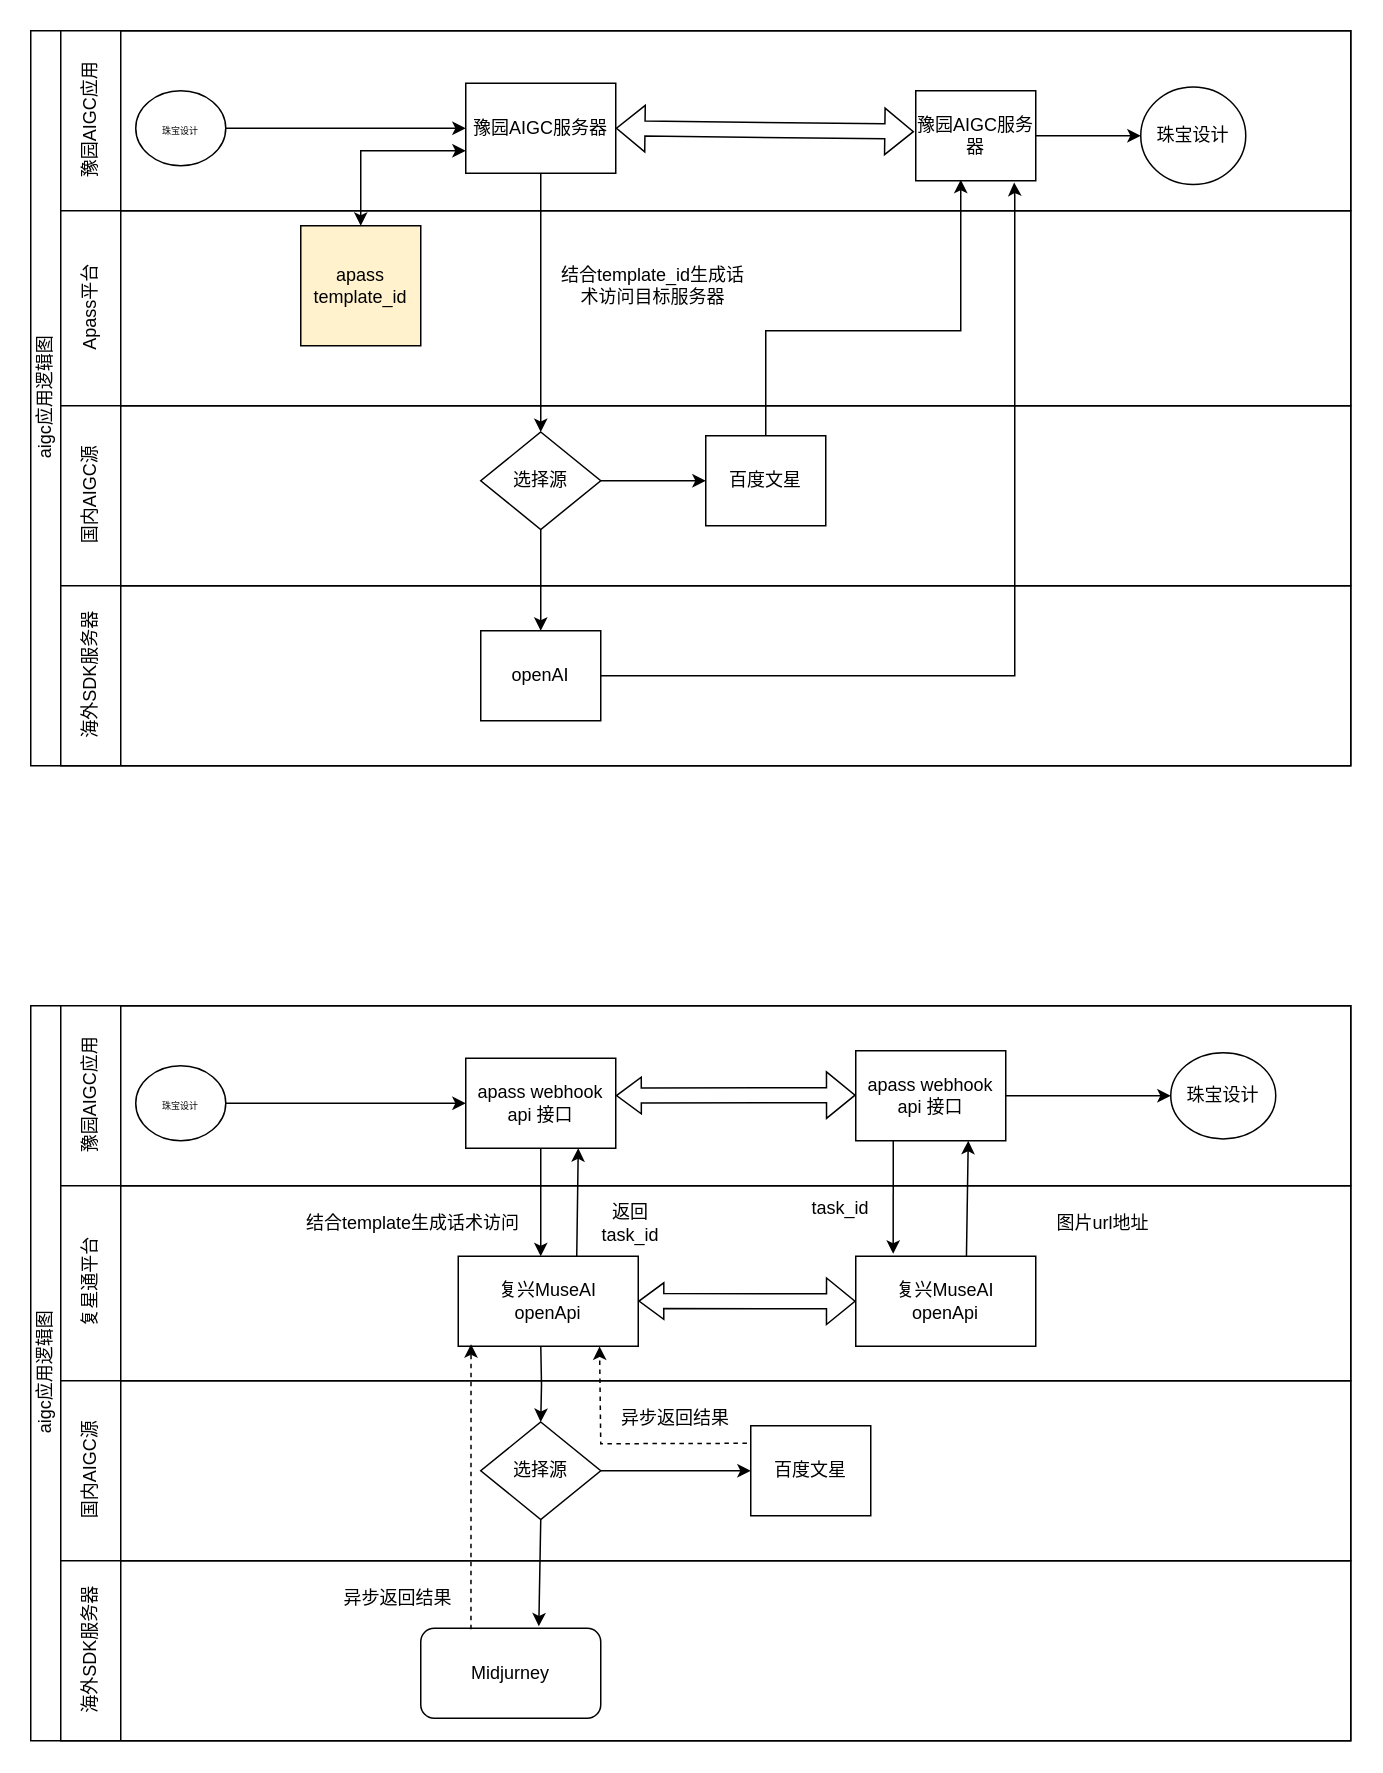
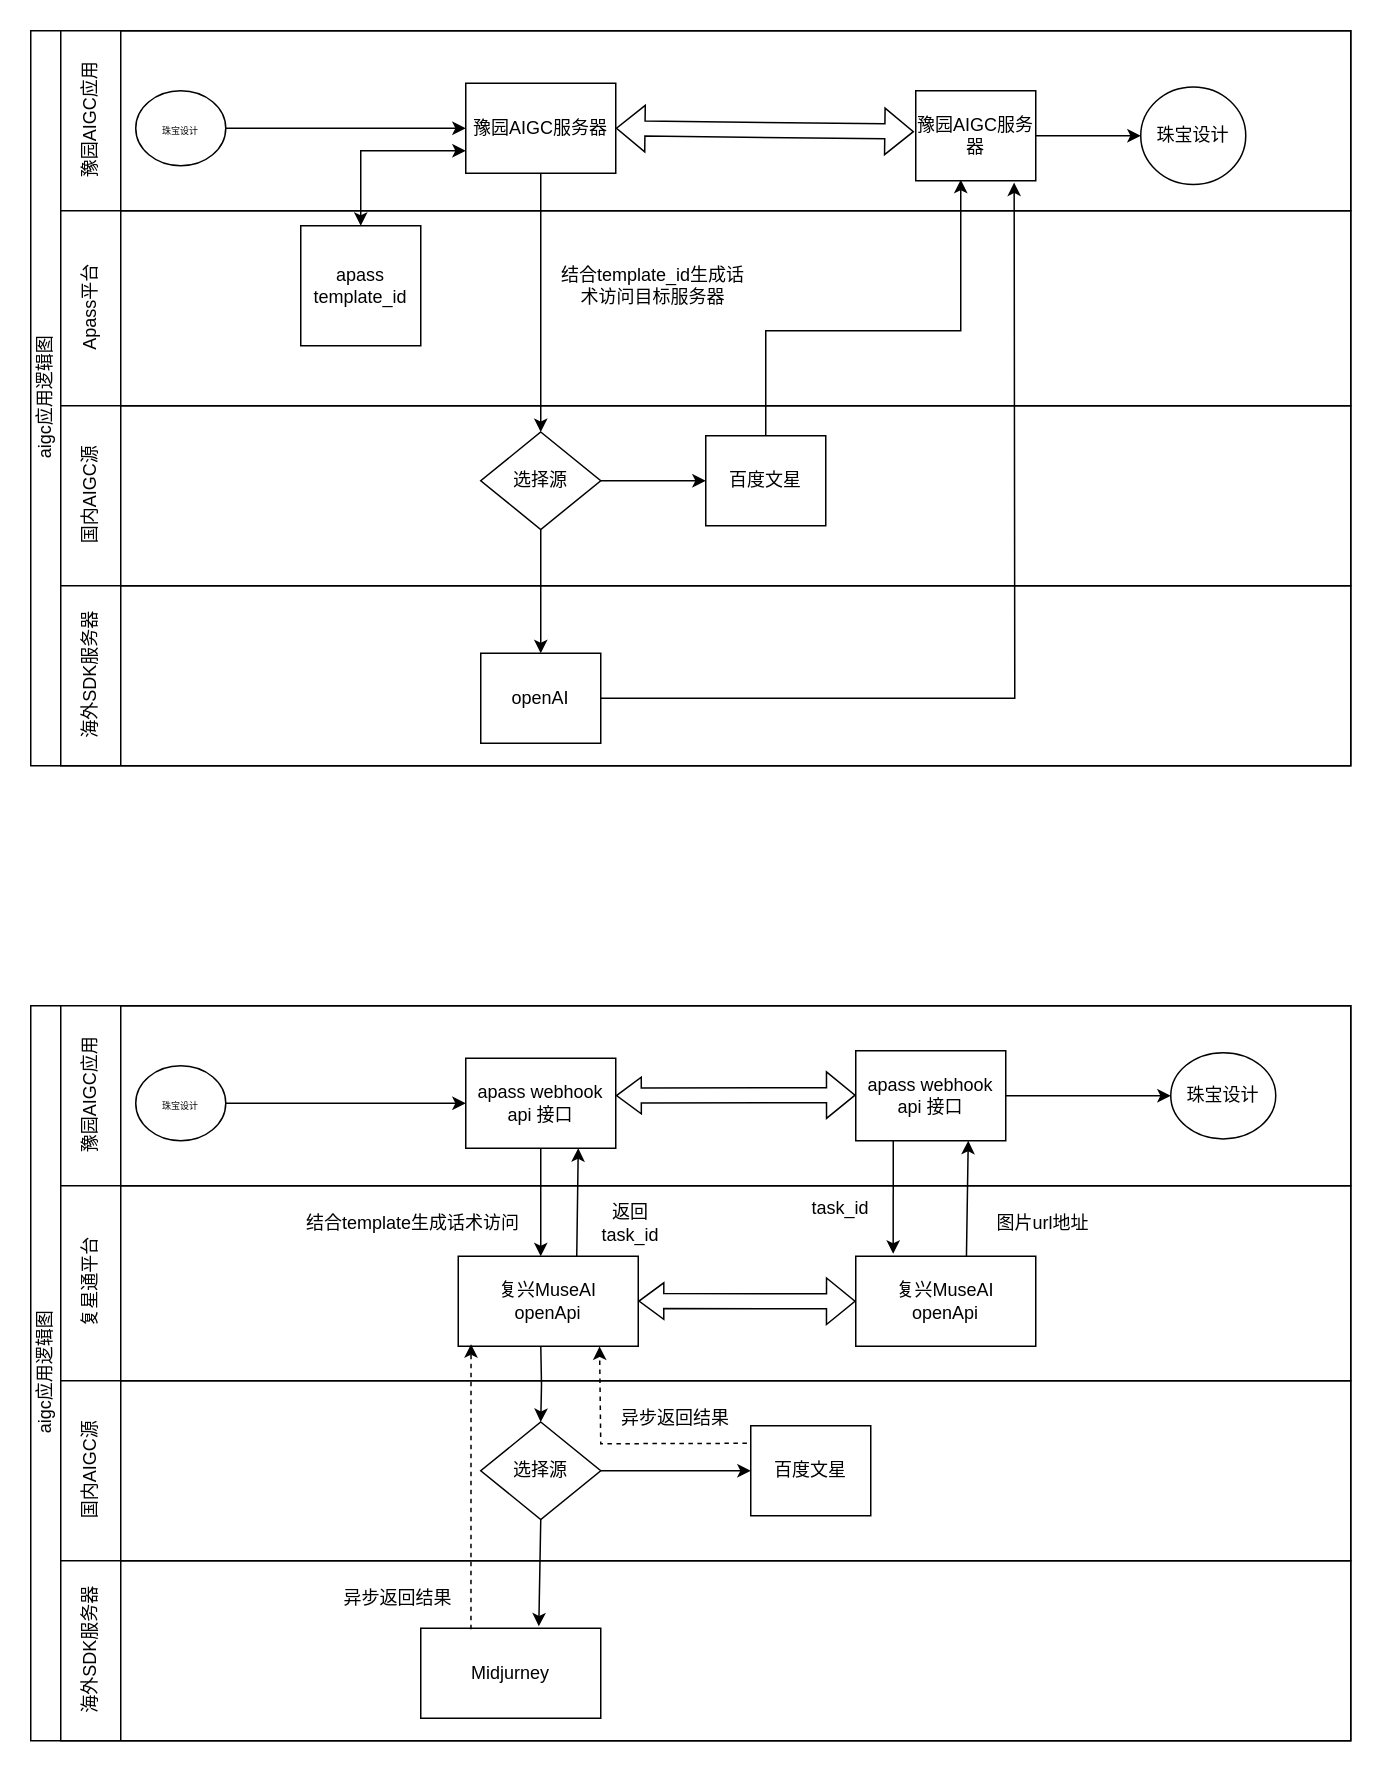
node "apass template_id": fillcolor #fff2cc -> #ffffff
node "openAI": moved (541, 676) -> (541, 698)
node "图片url地址": moved (1103, 1223) -> (1043, 1223)
node "Midjurney": shape rounded rectangle -> rectangle
